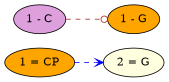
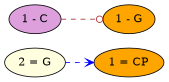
edge "1 = CP" -> "2 = G": reversed
